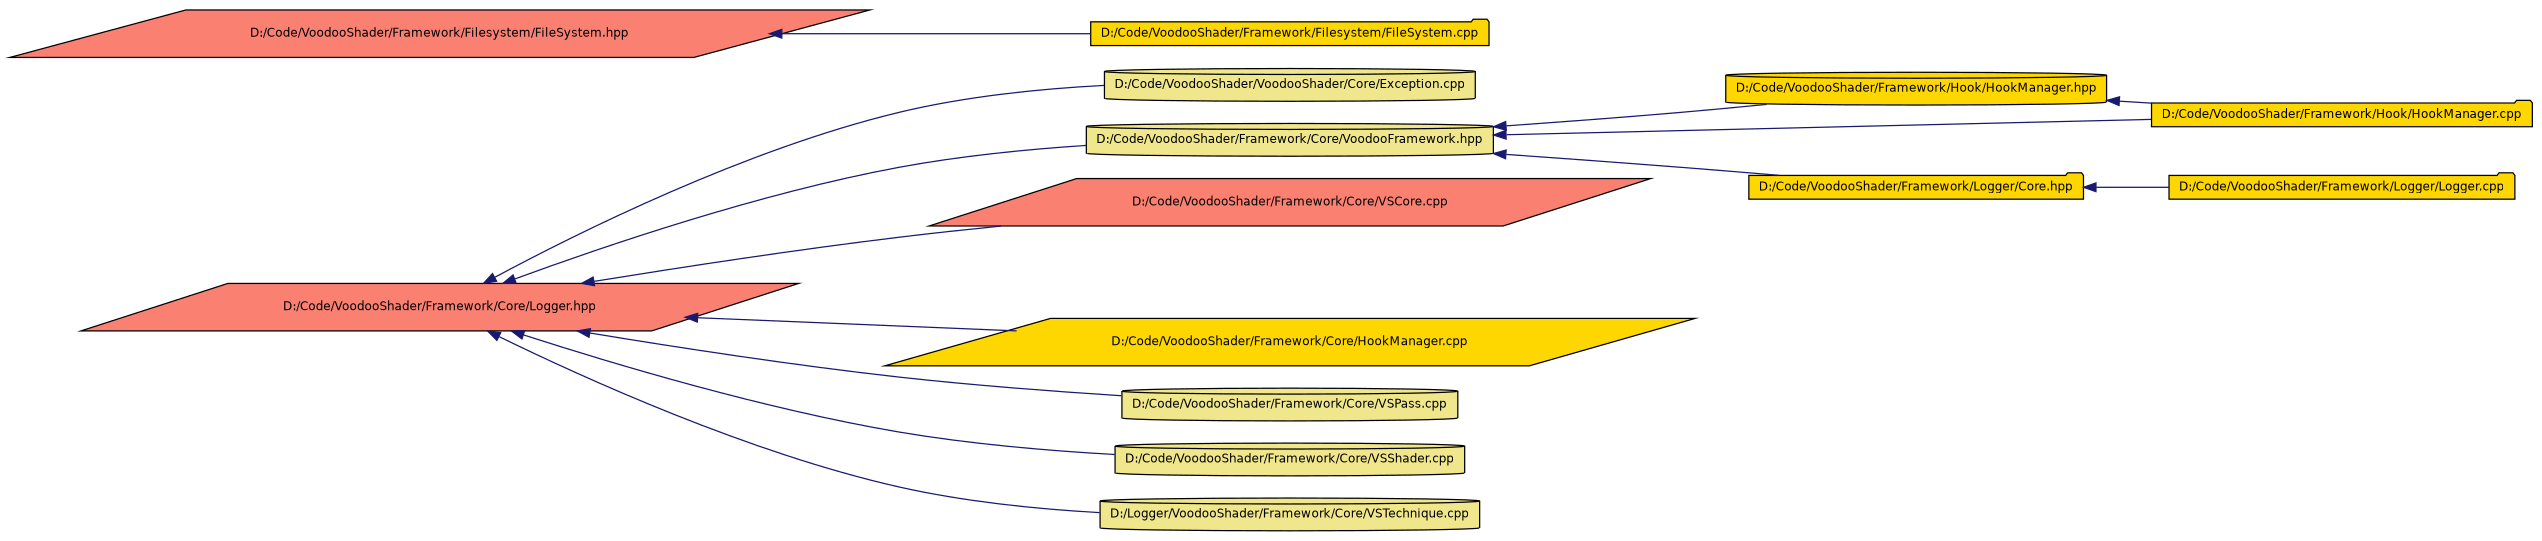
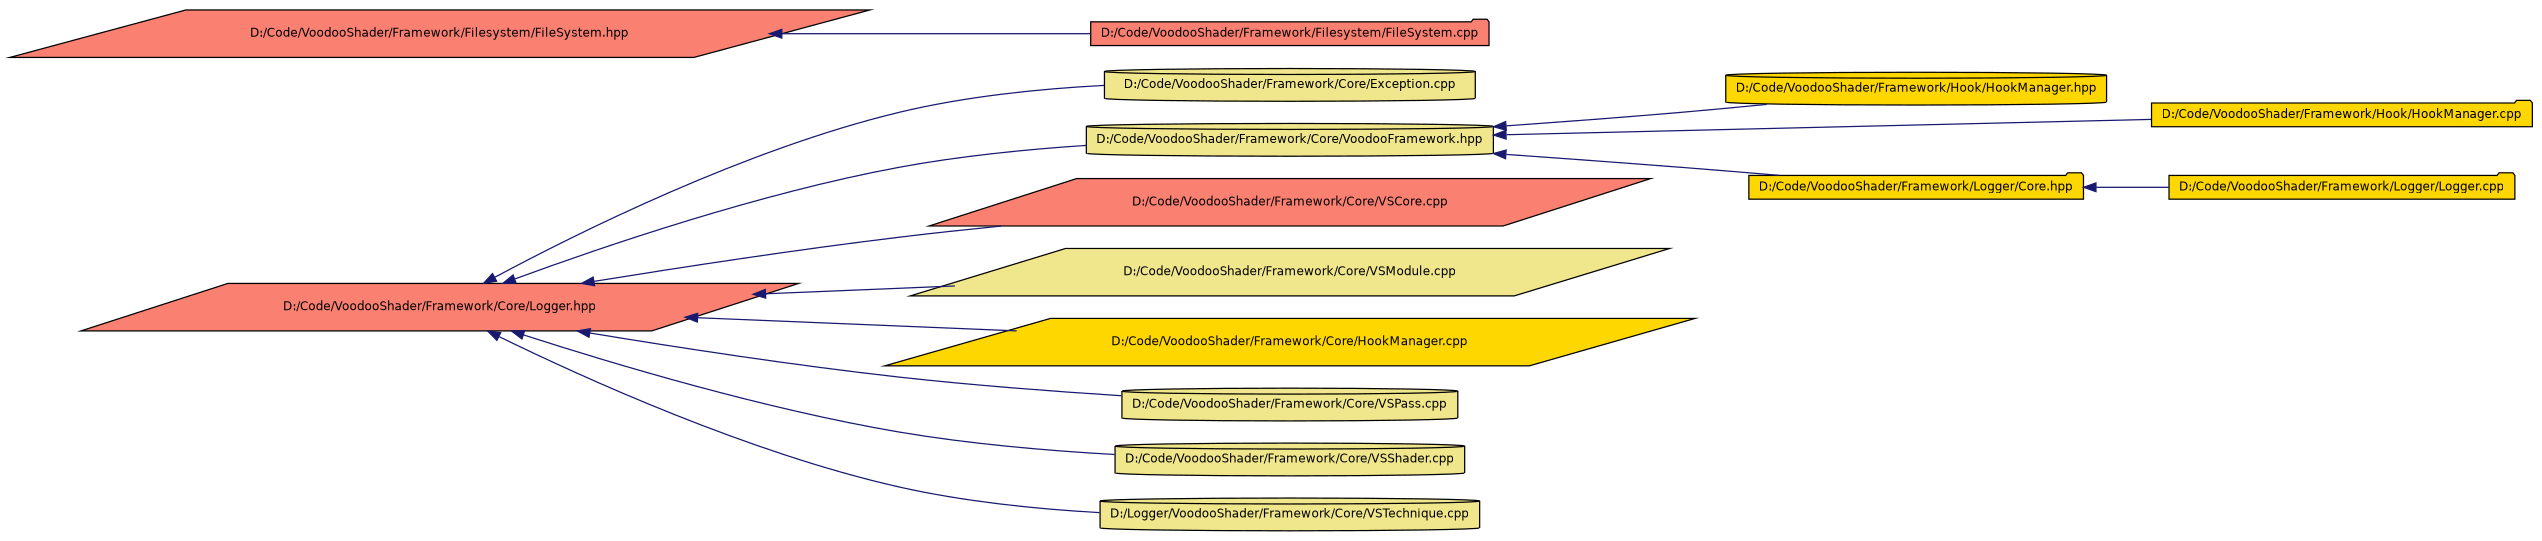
node "D:/Code/VoodooShader/Framework/Filesystem/FileSystem.cpp": fillcolor gold -> salmon
node "D:/Code/VoodooShader/VoodooShader/Core/Exception.cpp": label "D:/Code/VoodooShader/VoodooShader/Core/Exception.cpp" -> "D:/Code/VoodooShader/Framework/Core/Exception.cpp"
edge "D:/Code/VoodooShader/Framework/Hook/HookManager.cpp" -> "D:/Code/VoodooShader/Framework/Hook/HookManager.hpp": removed
node "D:/Code/VoodooShader/Framework/Core/VSModule.cpp": added
